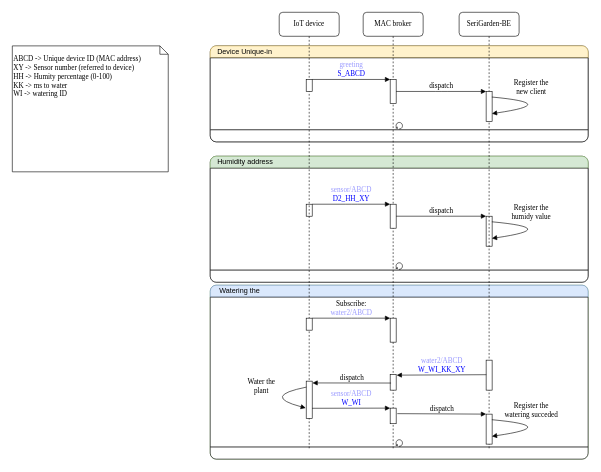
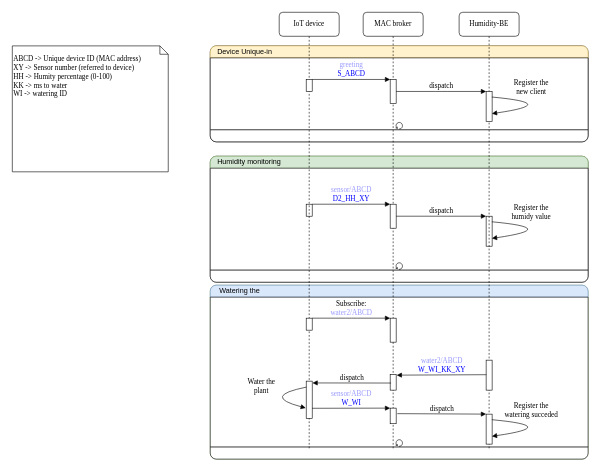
node "SeriGarden-BE": label "SeriGarden-BE" -> "Humidity-BE"
node "Humidity address": label "Humidity address" -> "Humidity monitoring"
